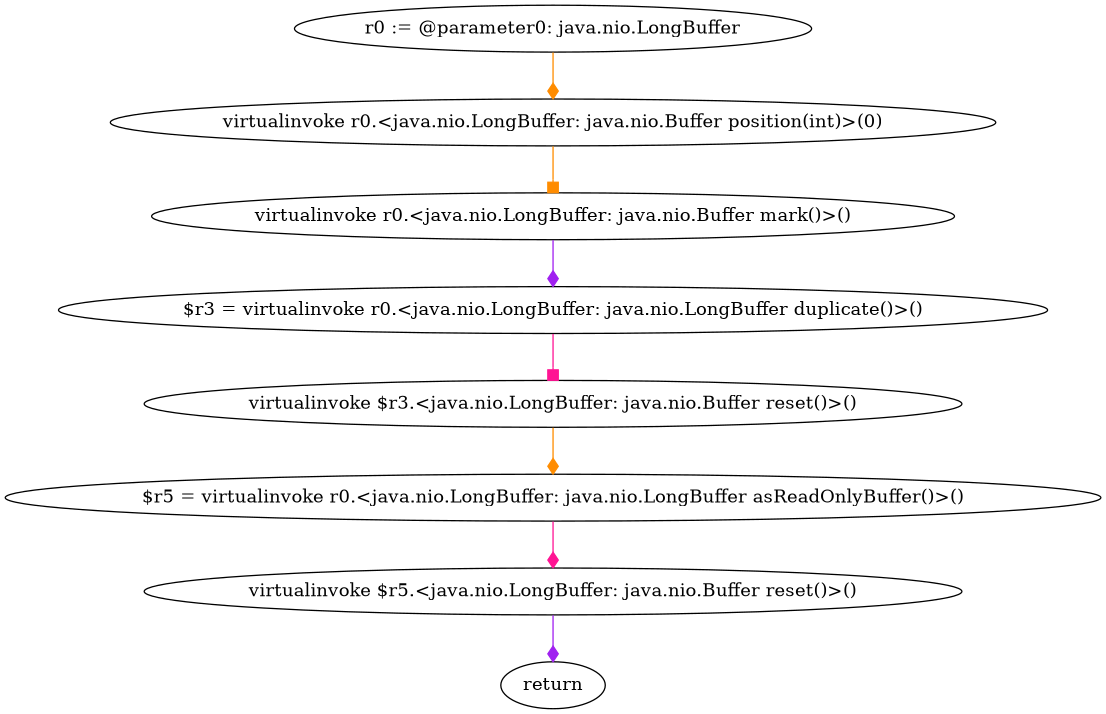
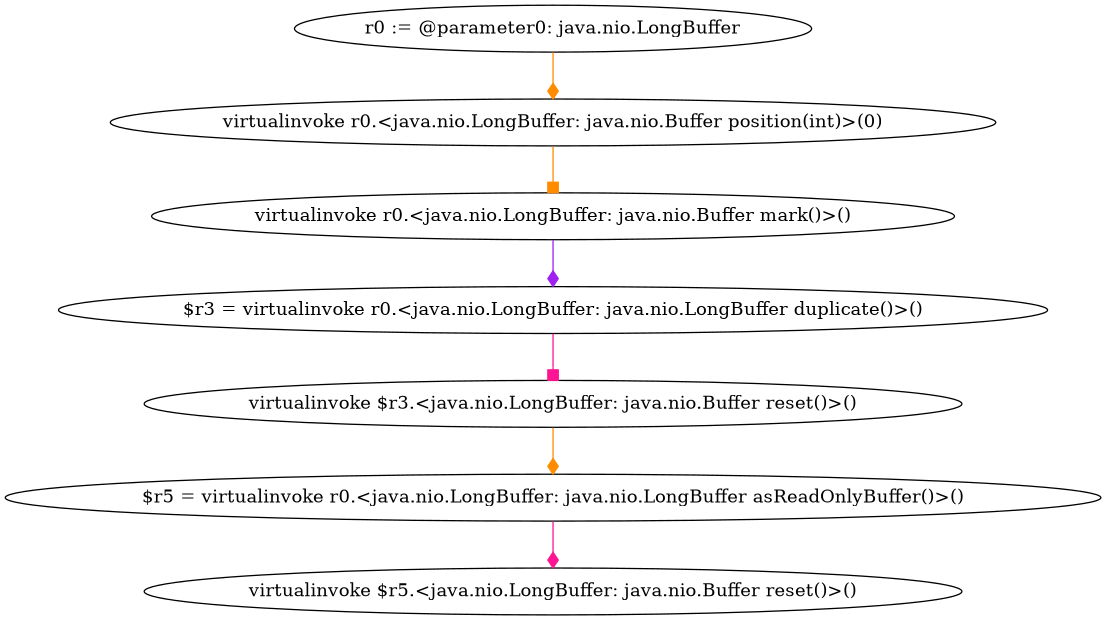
node "return": removed
